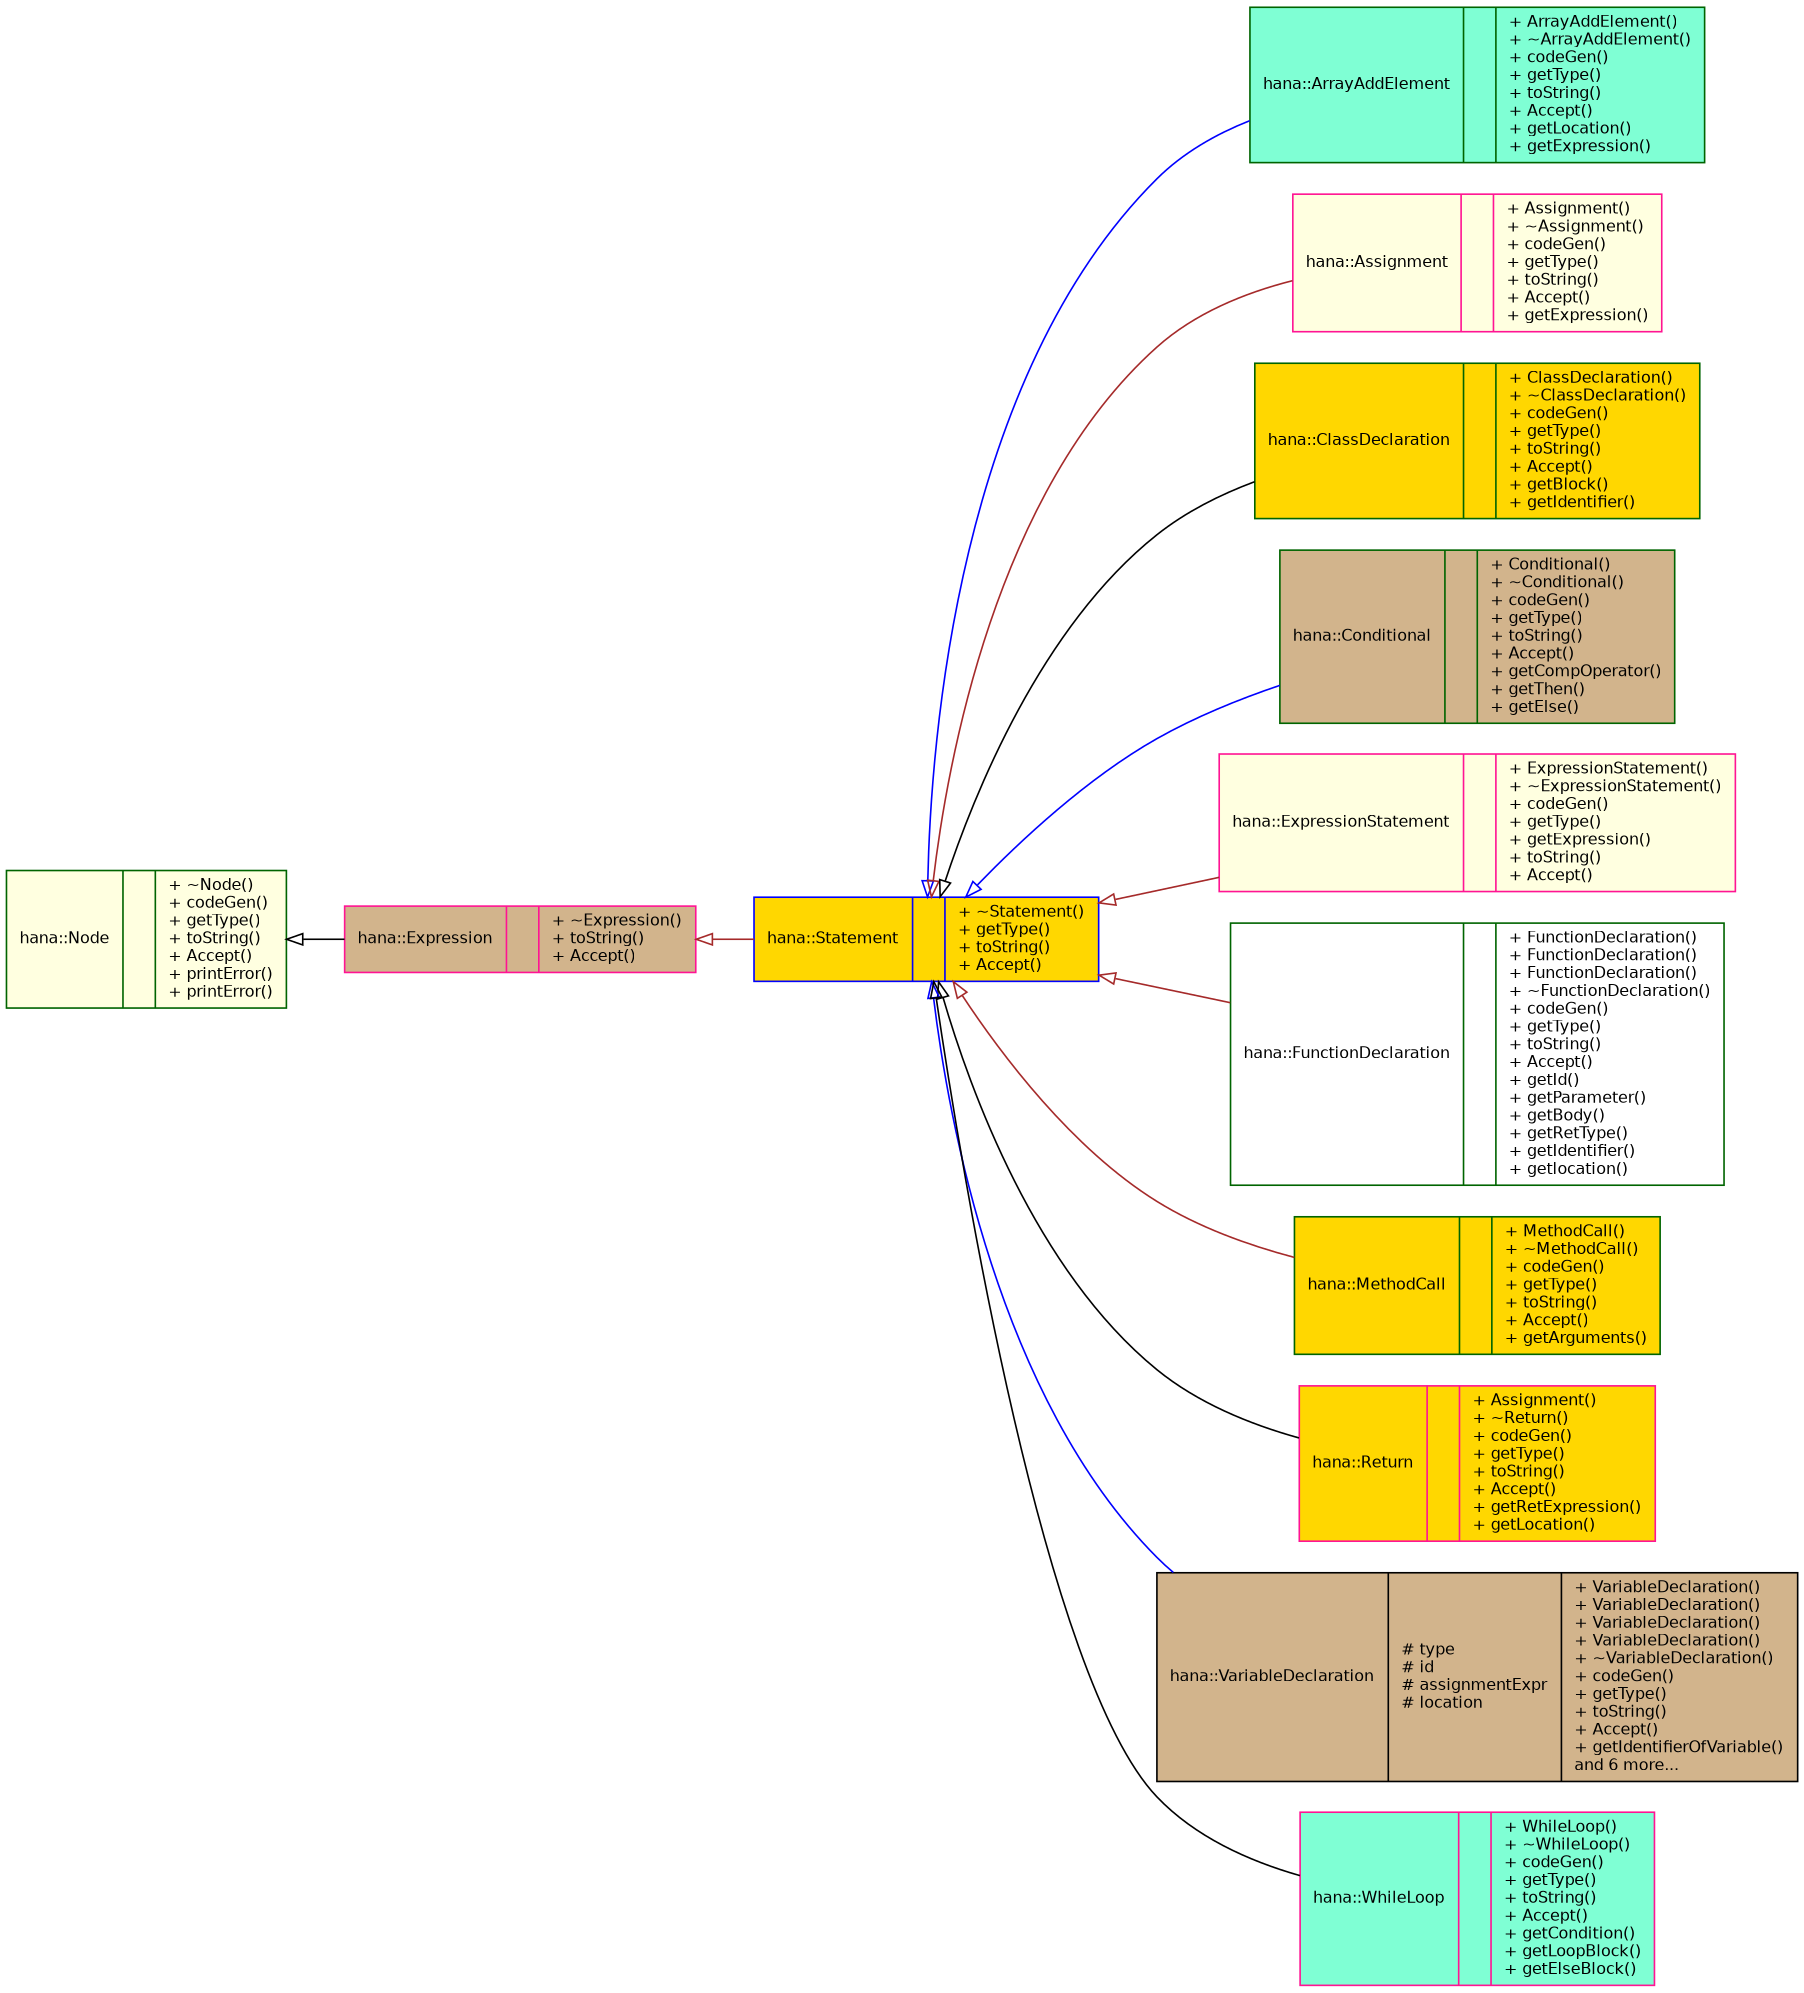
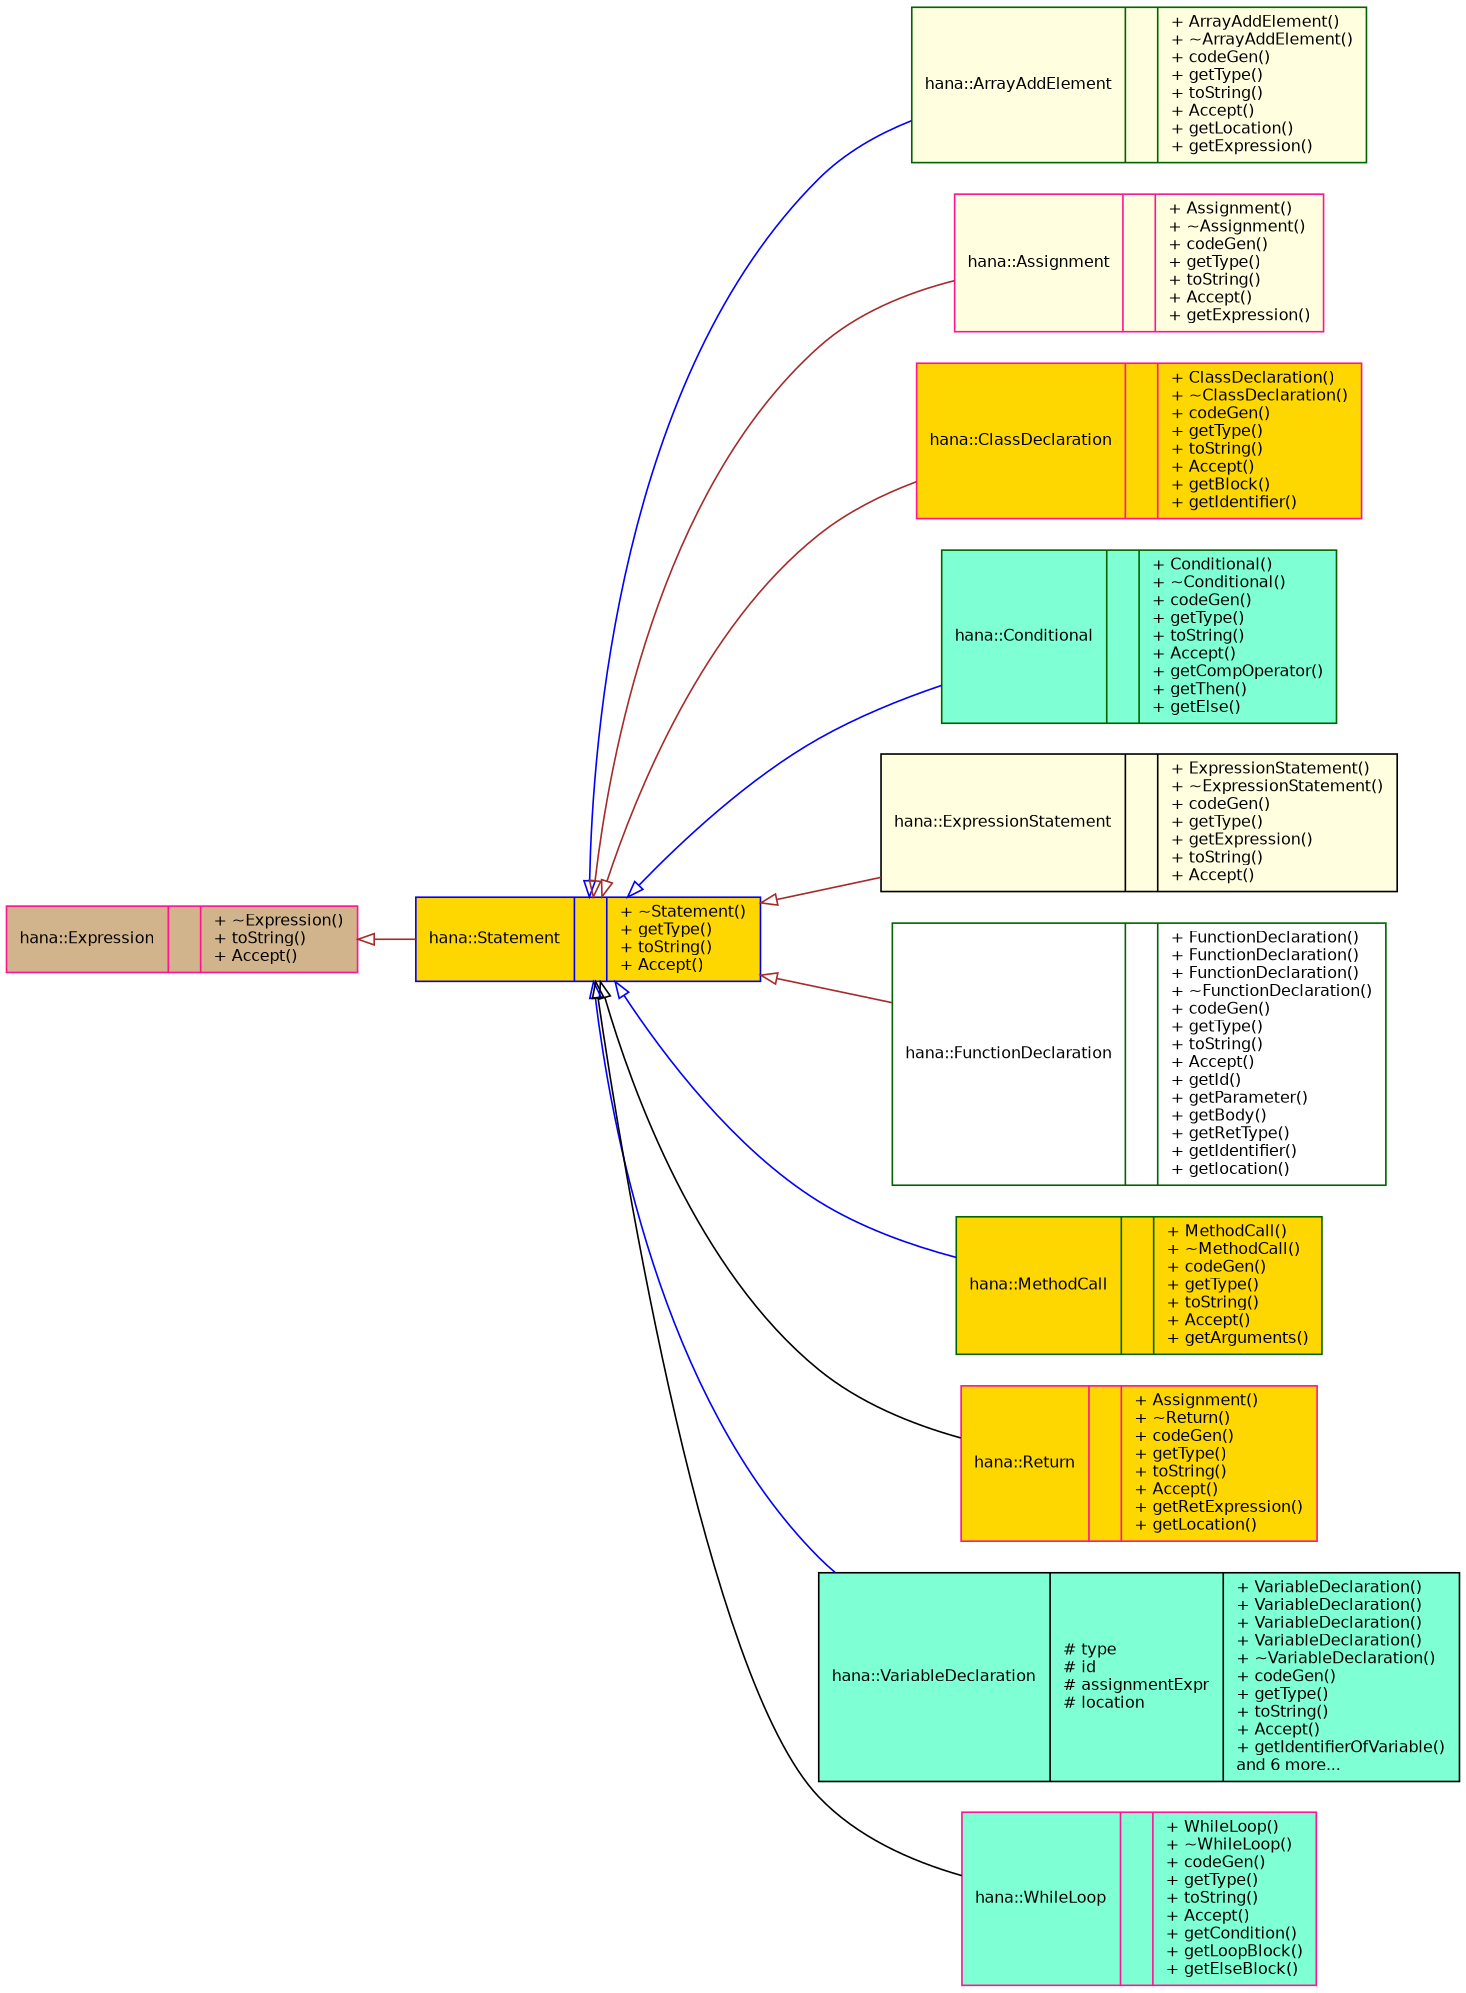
node "hana::ArrayAddElement": fillcolor aquamarine -> lightyellow
node "hana::ClassDeclaration": color darkgreen -> deeppink
node "hana::Conditional": fillcolor tan -> aquamarine
edge "hana::ClassDeclaration" -> "hana::Statement": color black -> brown
node "hana::ExpressionStatement": color deeppink -> black
node "hana::Node": removed
edge "hana::MethodCall" -> "hana::Statement": color brown -> blue
node "hana::VariableDeclaration": fillcolor tan -> aquamarine
